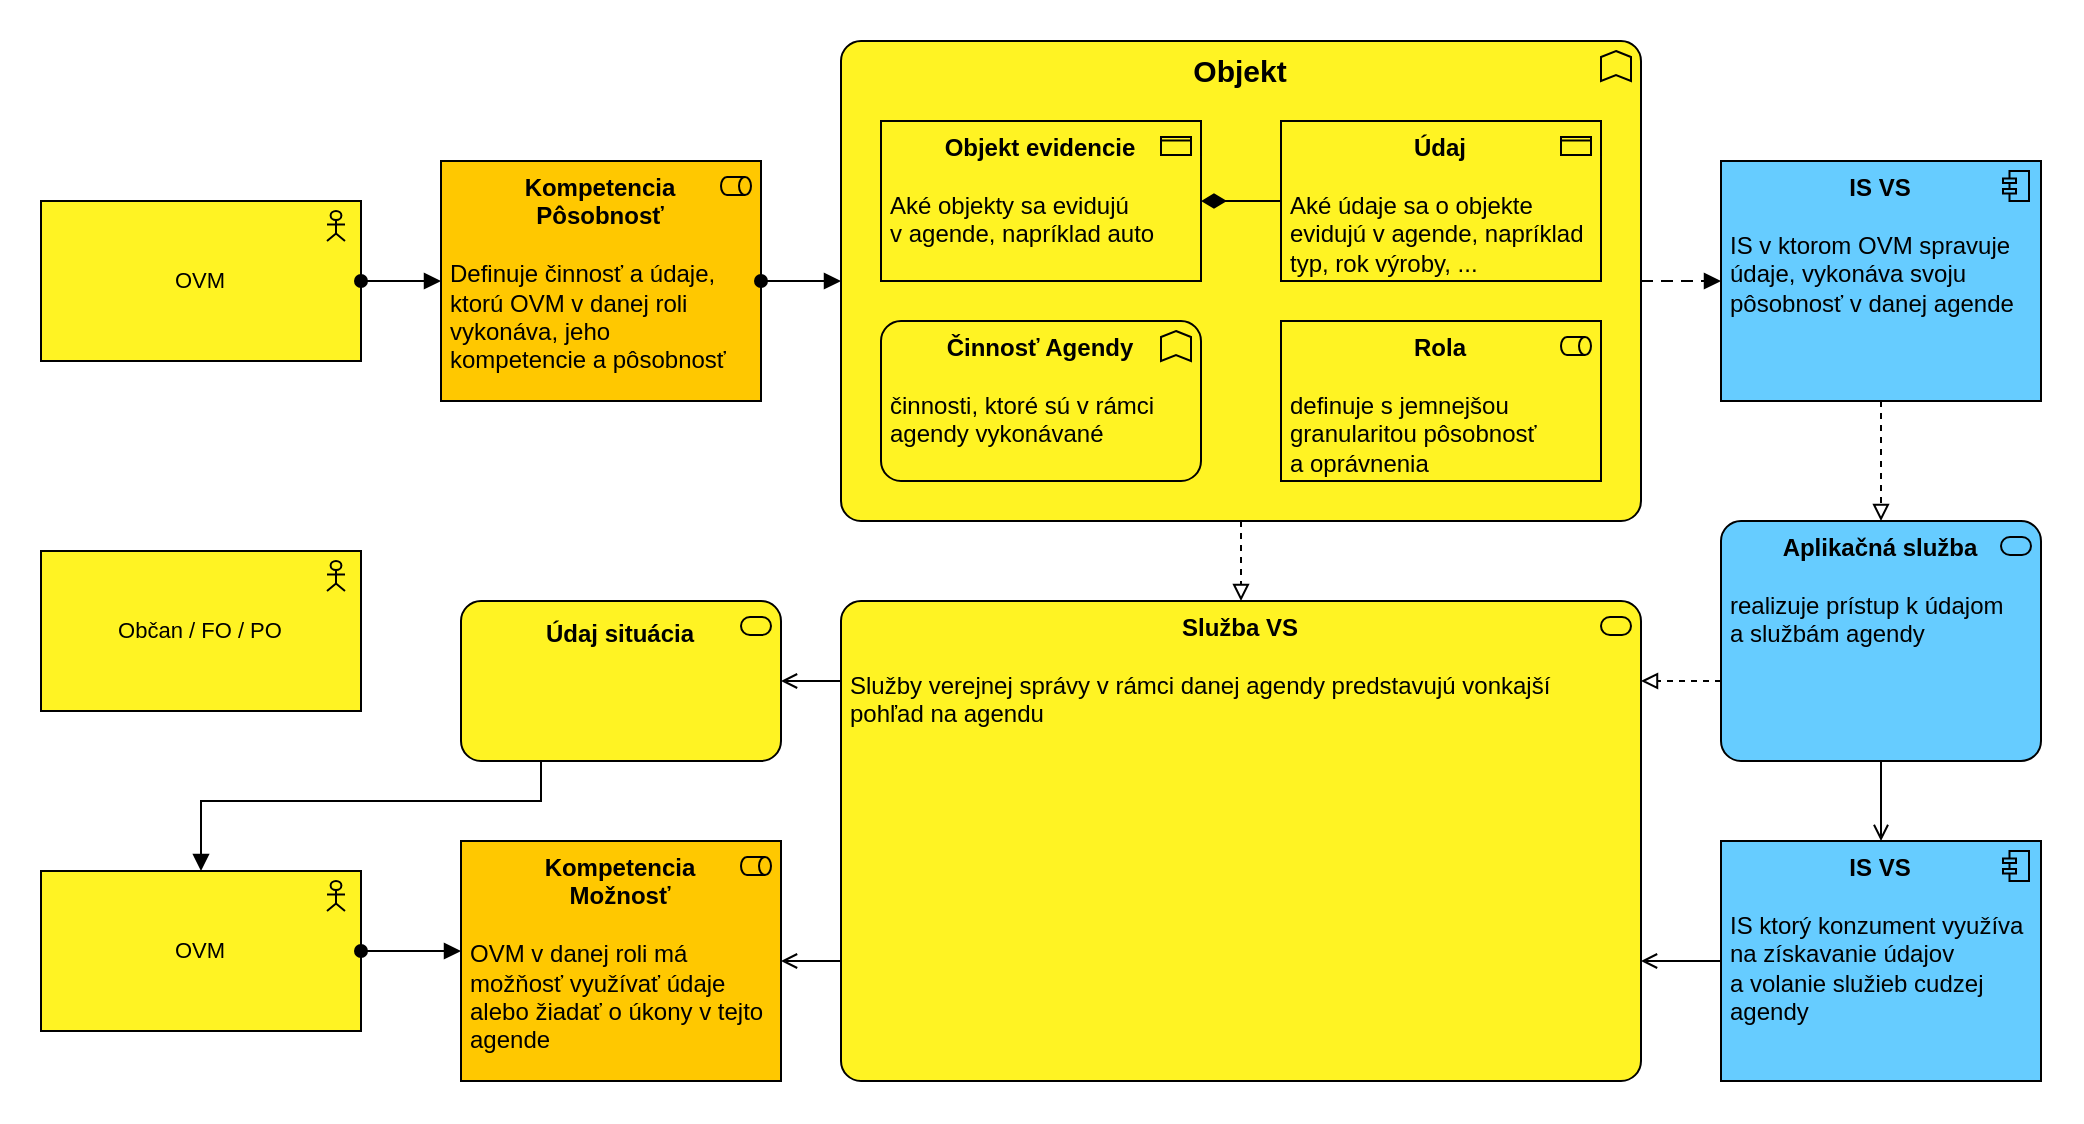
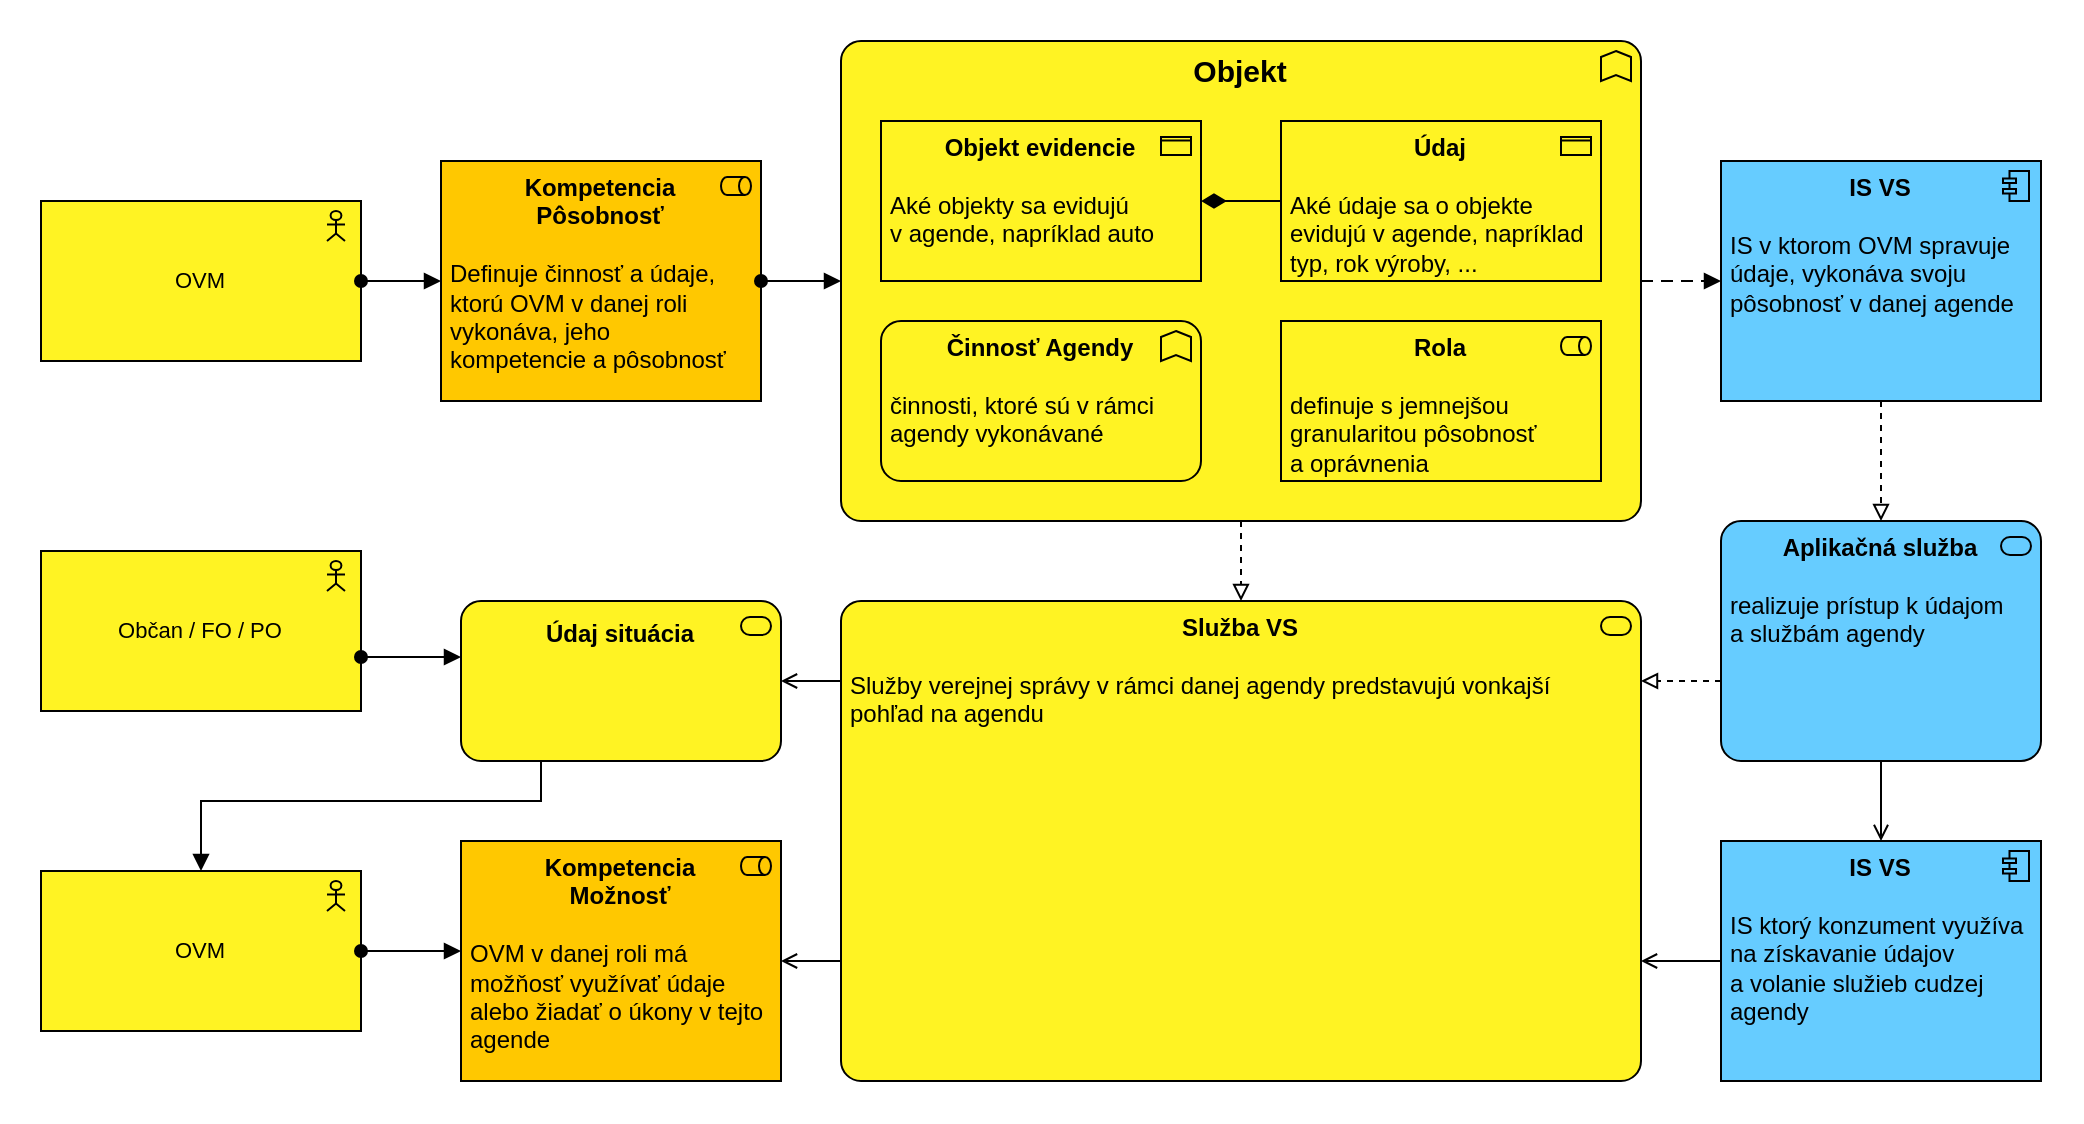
edge "Občan / FO / PO" -- "Údaj situácia": added
